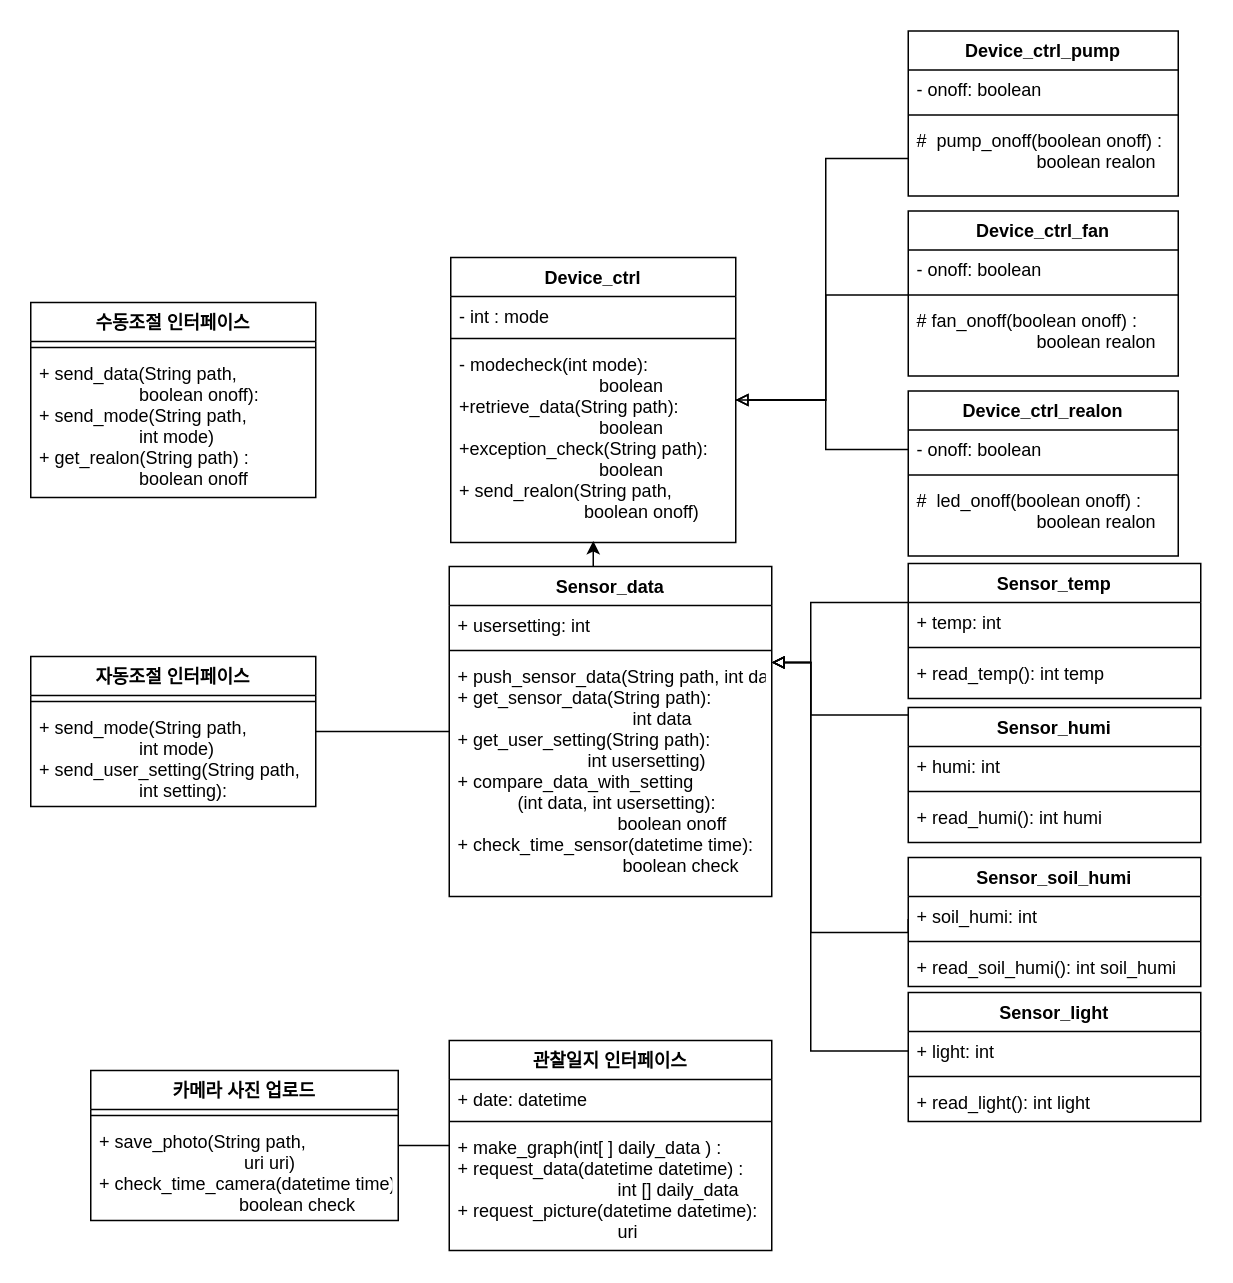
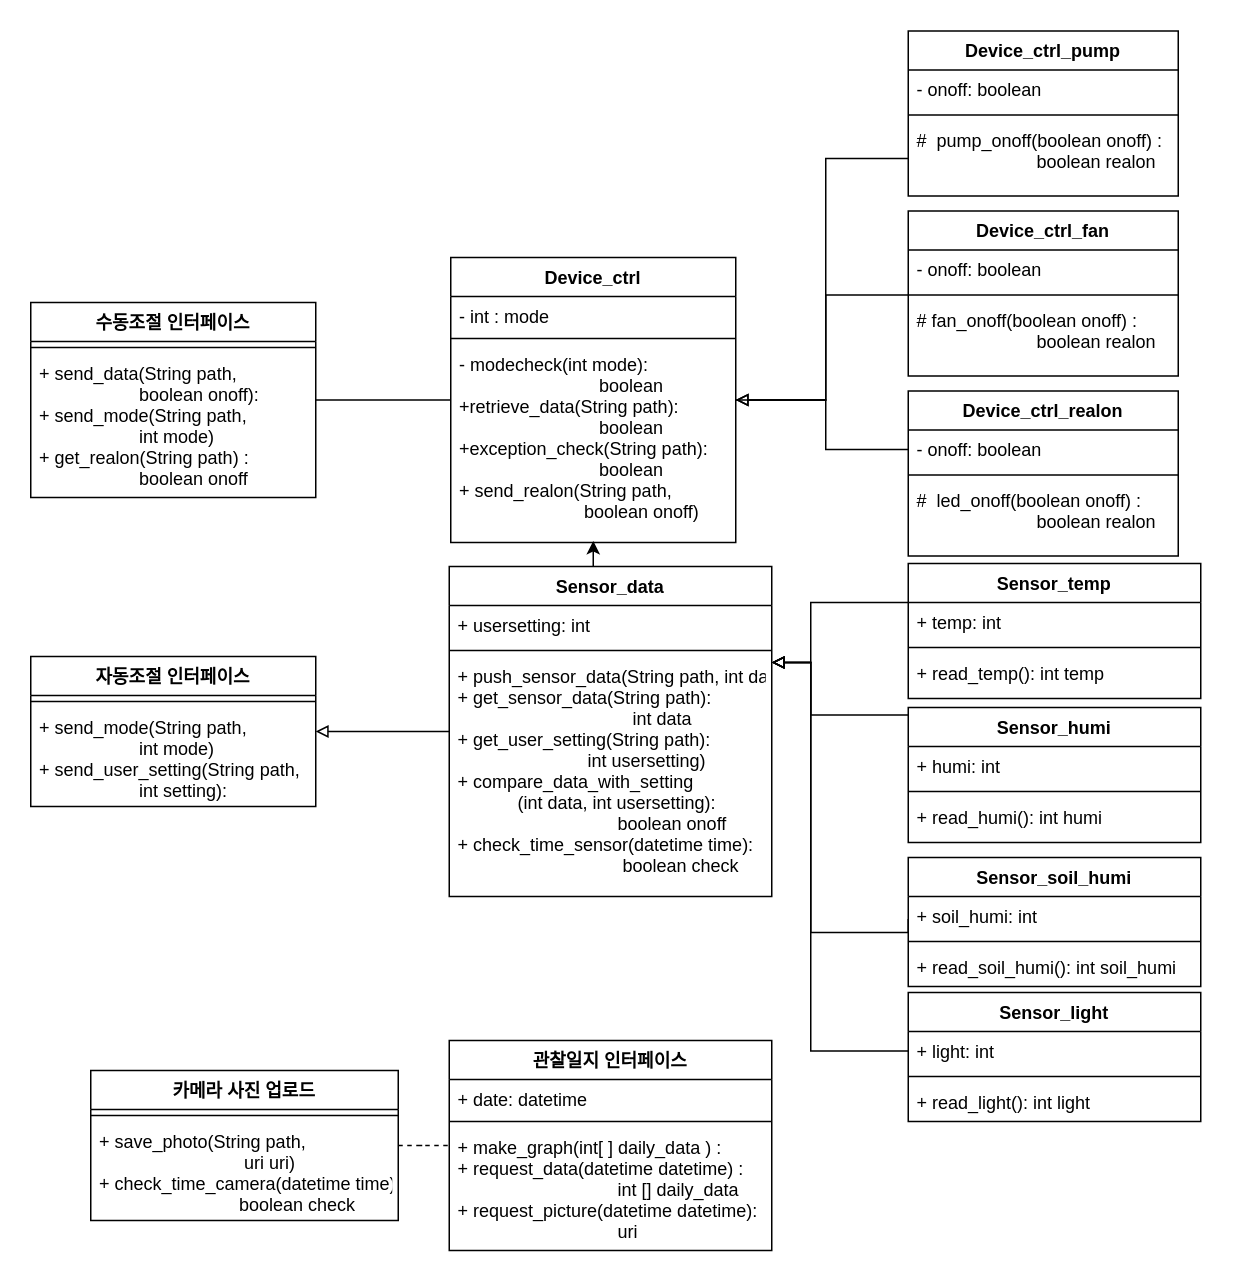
edge "수동조절 인터페이스" -- "Device_ctrl": added
edge "자동조절 인터페이스" -- "Sensor_data": arrowhead none -> block
edge "카메라 사진 업로드" -- "관찰일지 인터페이스": style solid -> dashed
